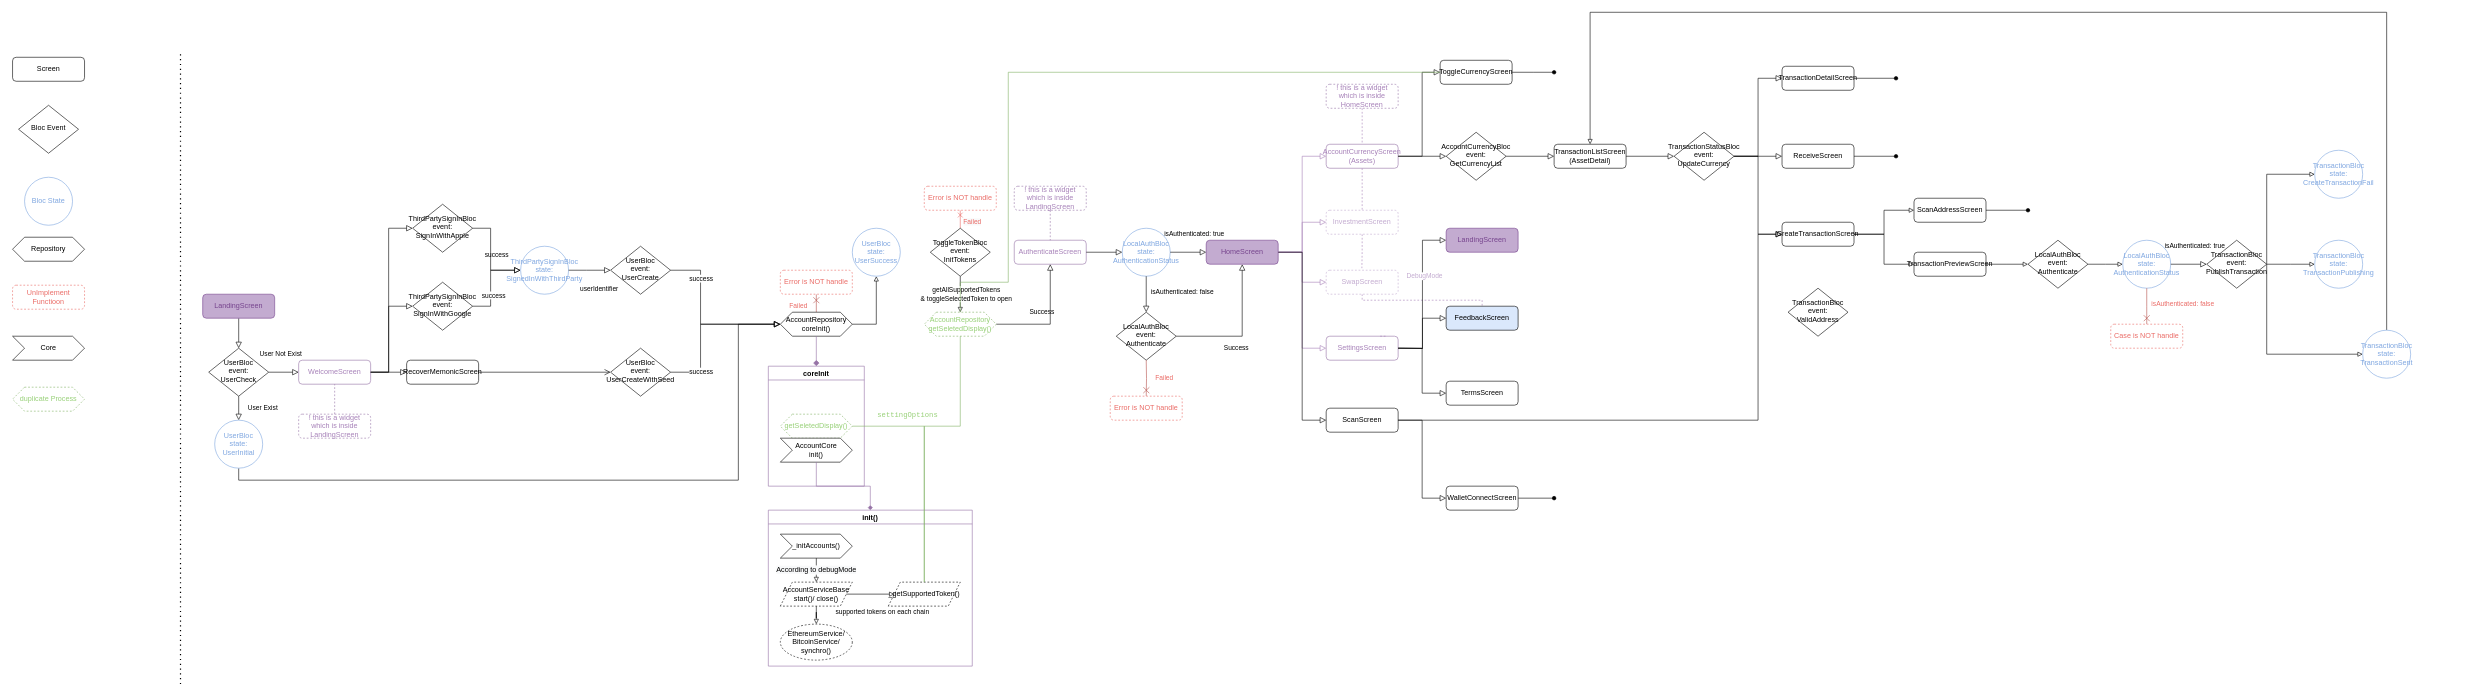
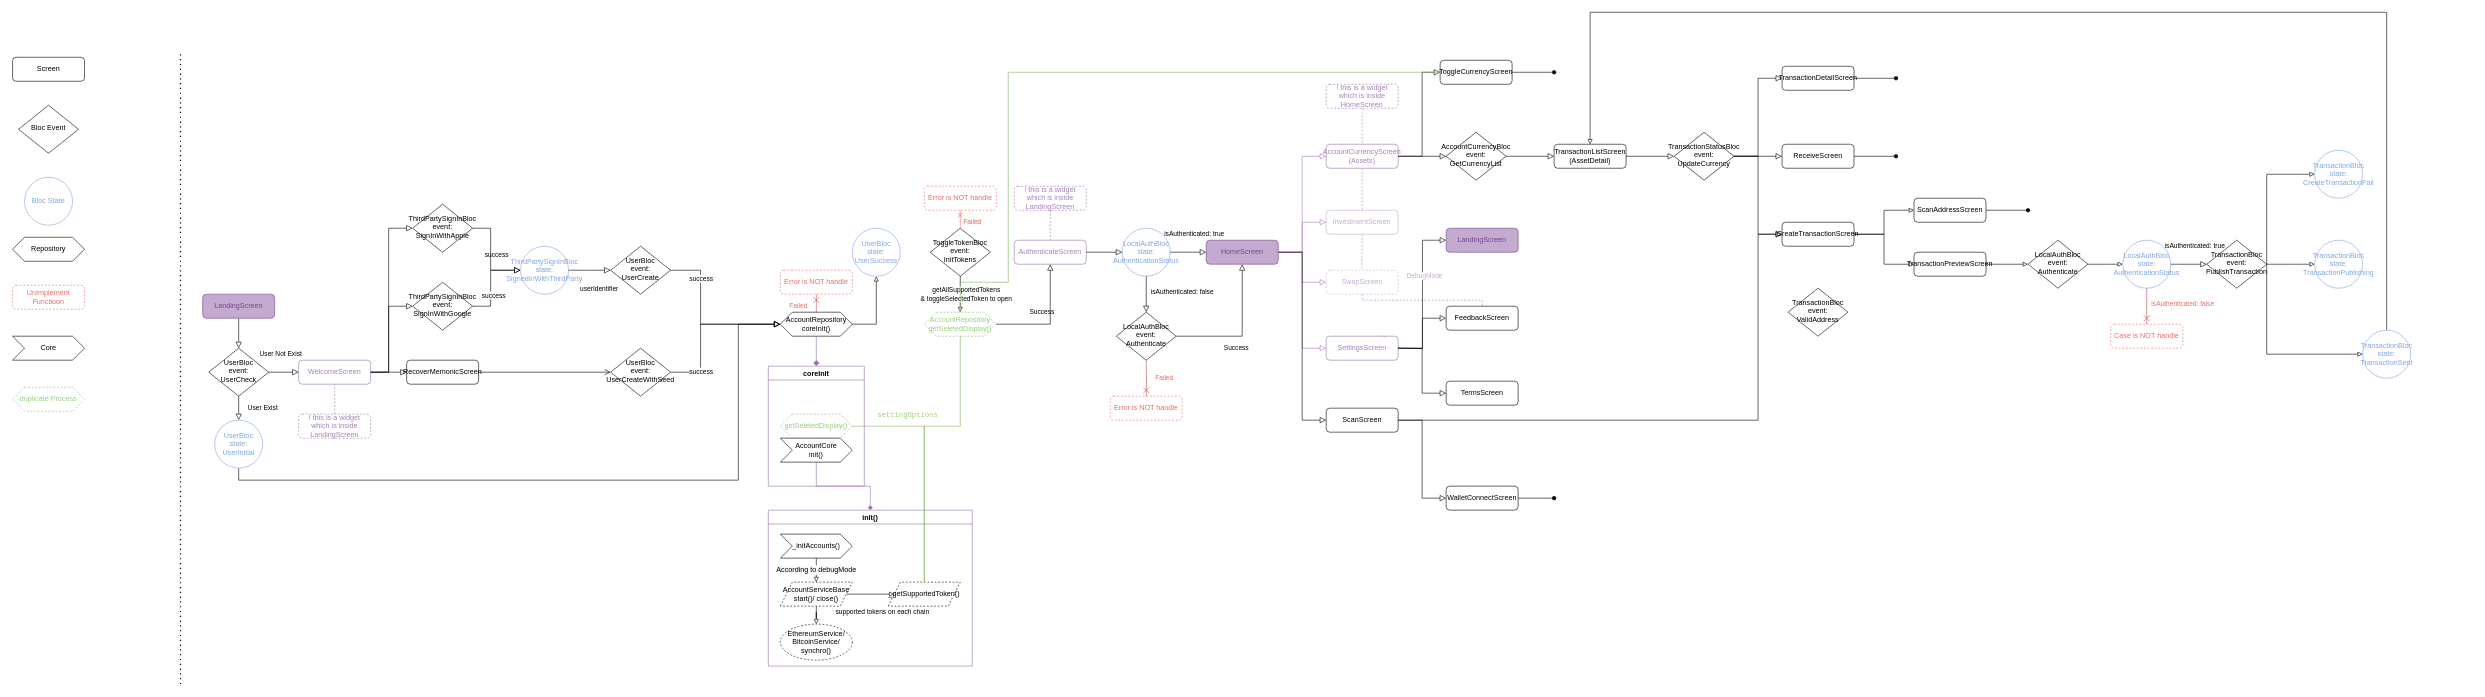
node "InvestmentScreen": style dashed -> solid
node "FeedbackScreen": fillcolor #dae8fc -> #ffffff
